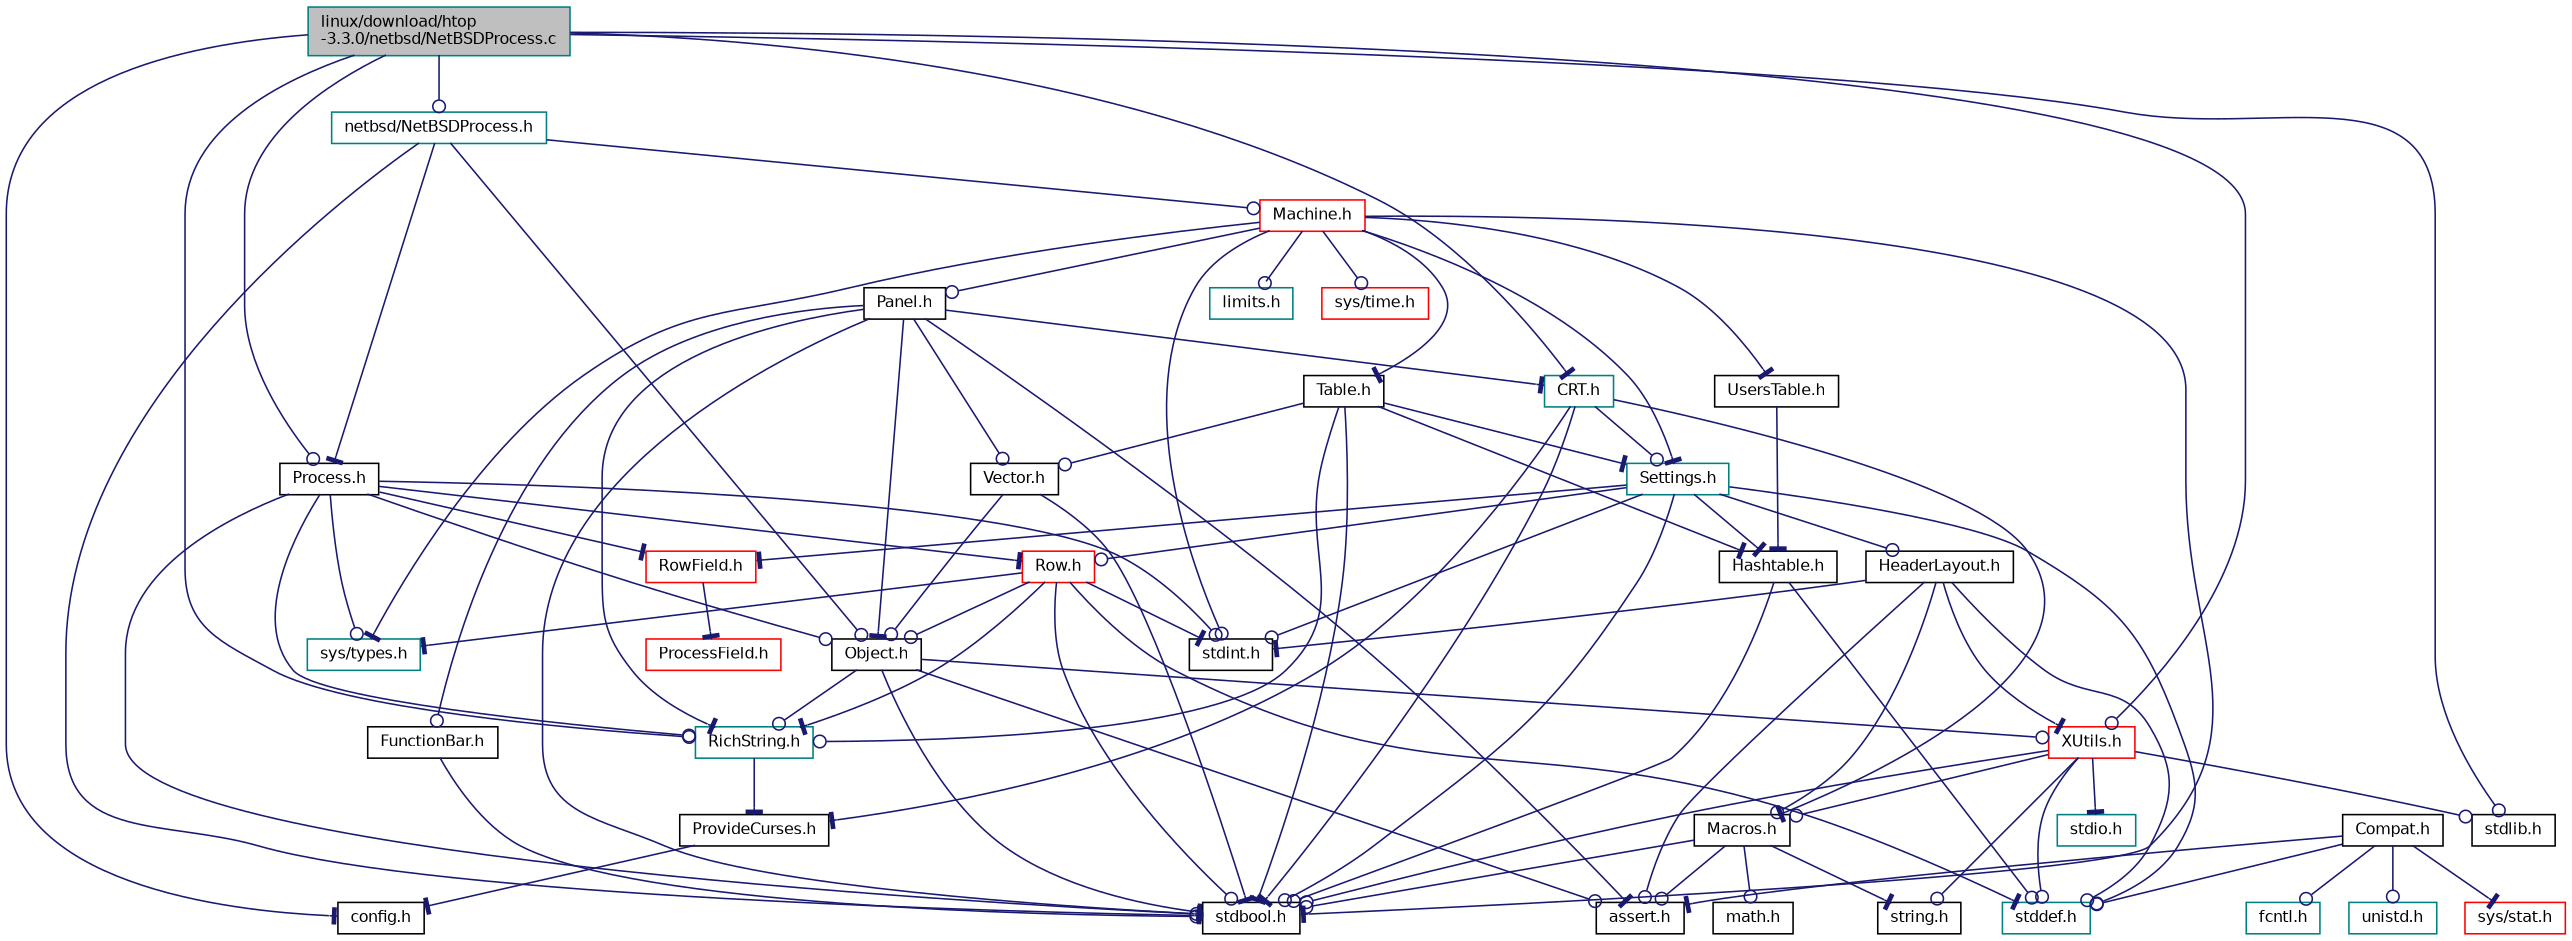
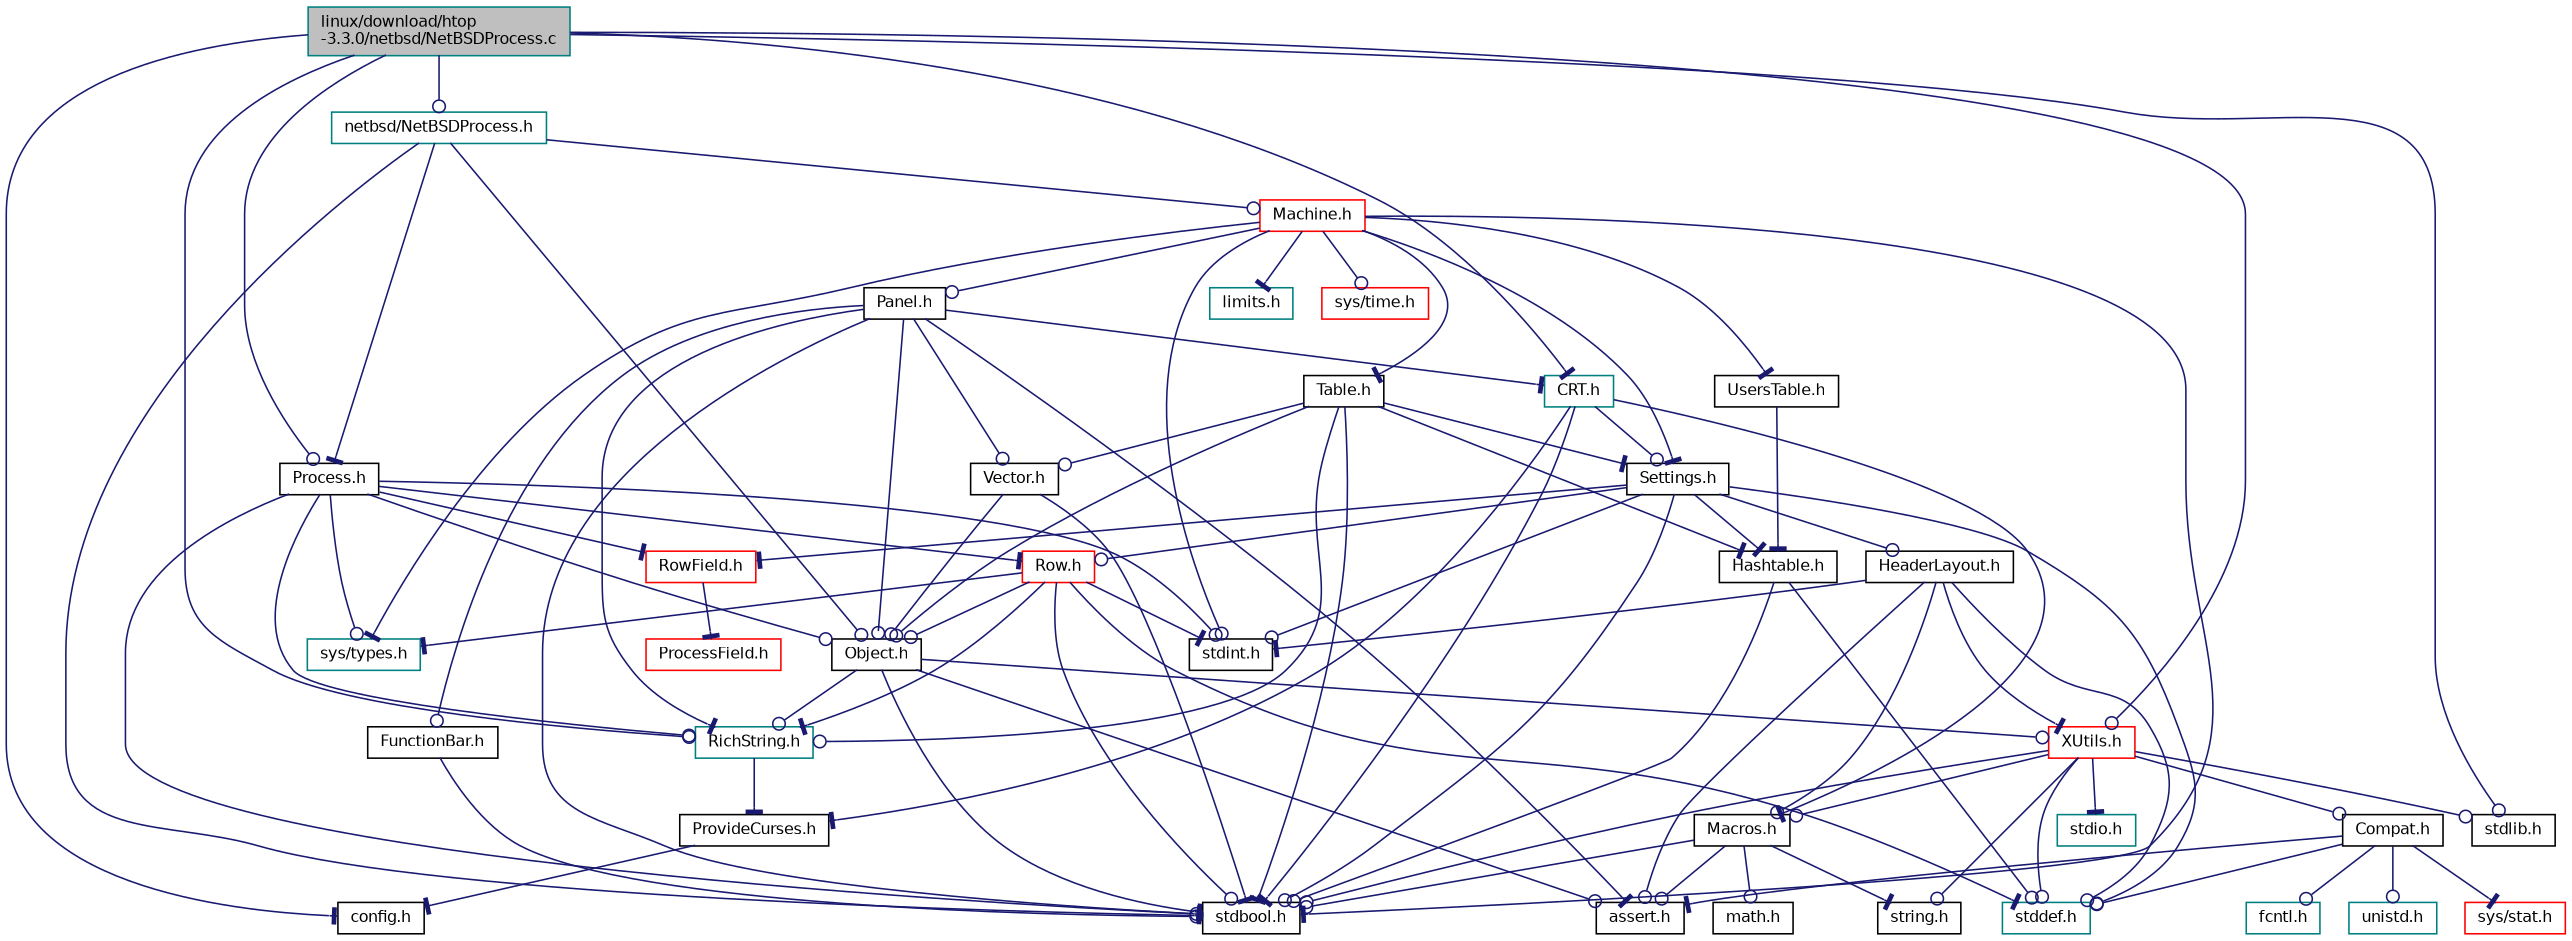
edge "Machine.h" -> "limits.h": arrowhead odot -> tee
edge "Panel.h" -> "Object.h": arrowhead tee -> odot
node "Settings.h": color teal -> black
edge "Table.h" -> "Object.h": added
edge "XUtils.h" -> "Compat.h": added
